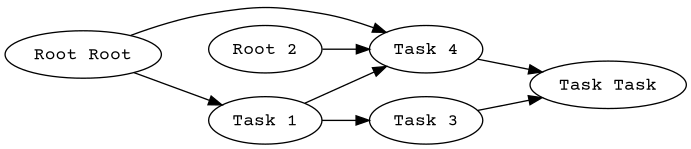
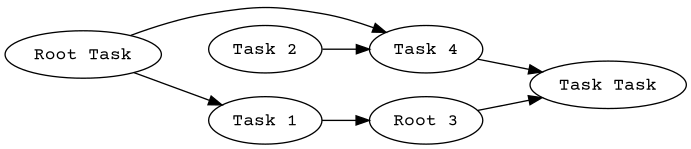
node "Root 2": label "Root 2" -> "Task 2"
node "Root Root": label "Root Root" -> "Root Task"
edge "Task 1" -> "Task 4": removed
node "Task 3": label "Task 3" -> "Root 3"
